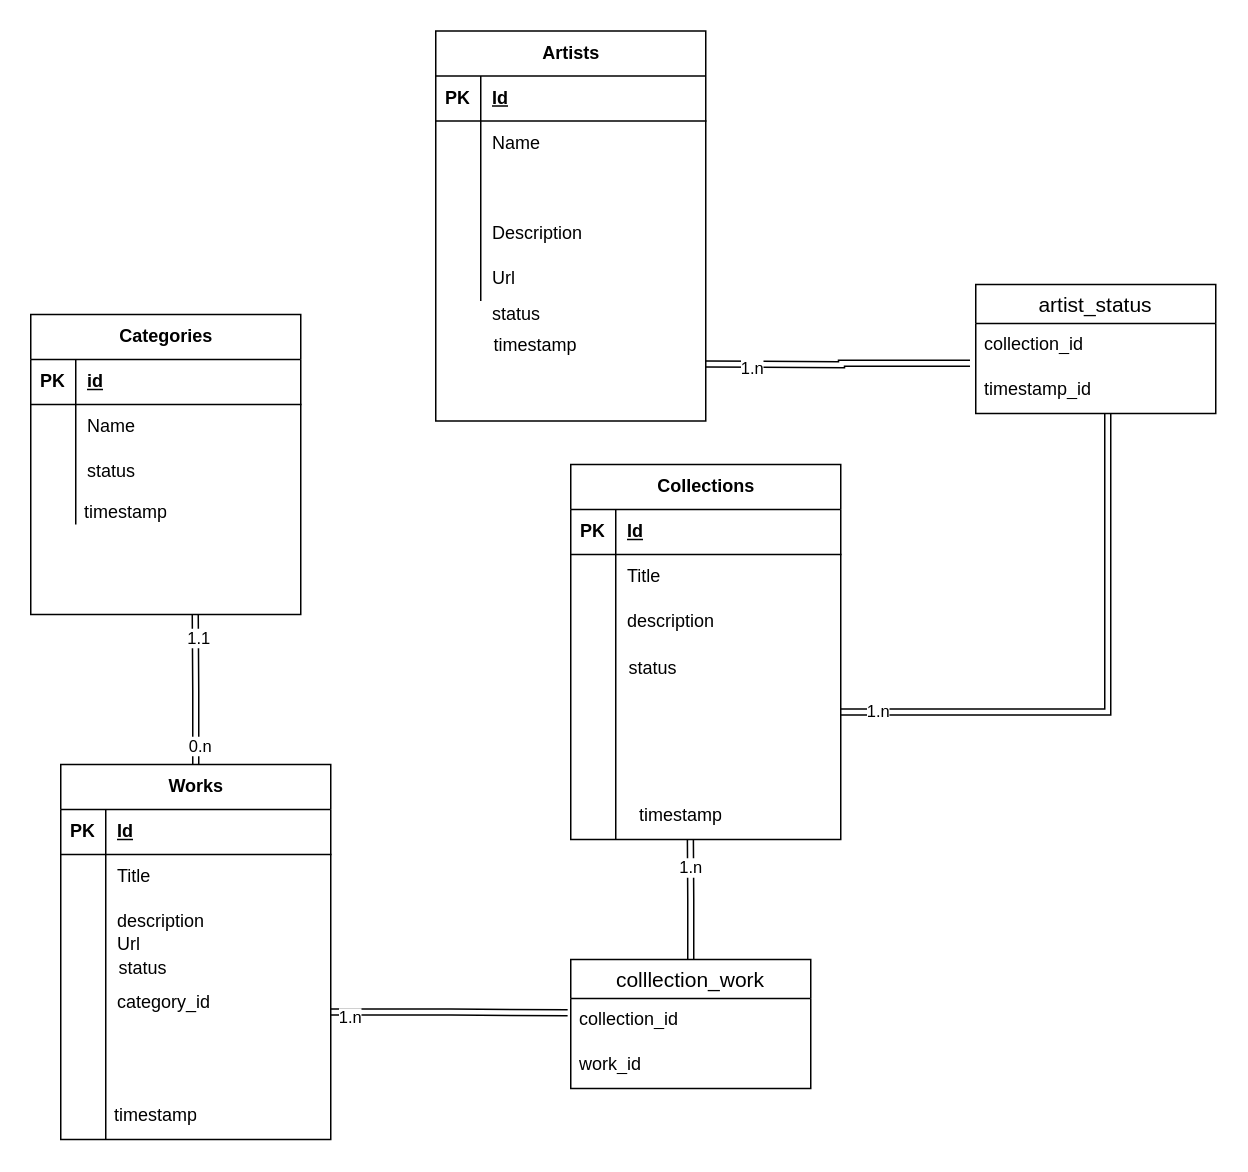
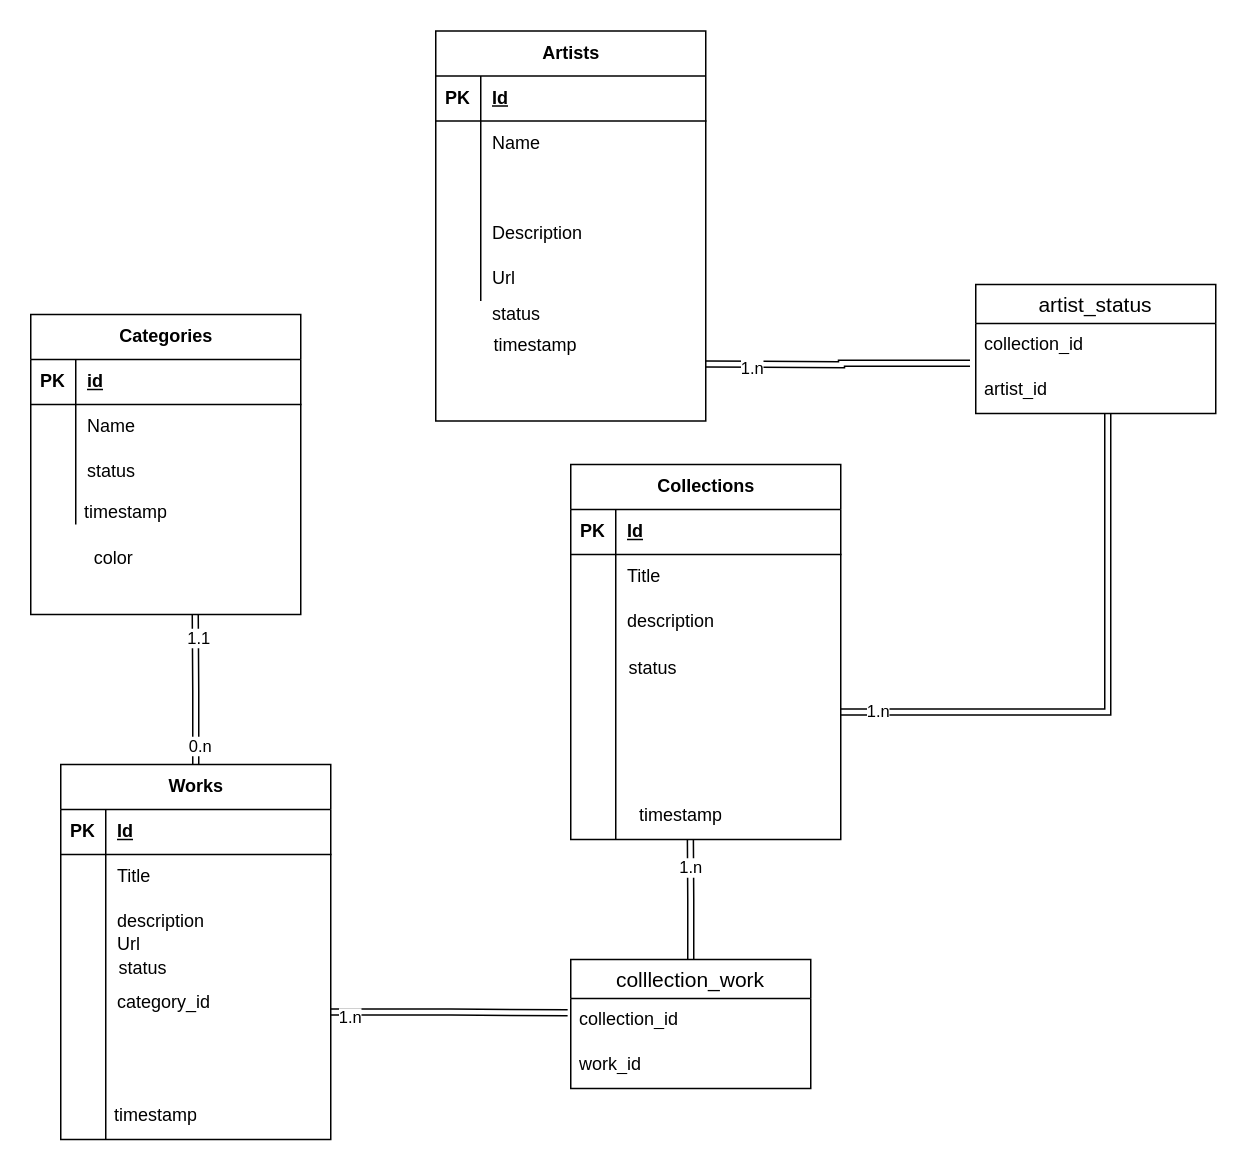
node "timestamp_id": label "timestamp_id" -> "artist_id"
node "color": added
